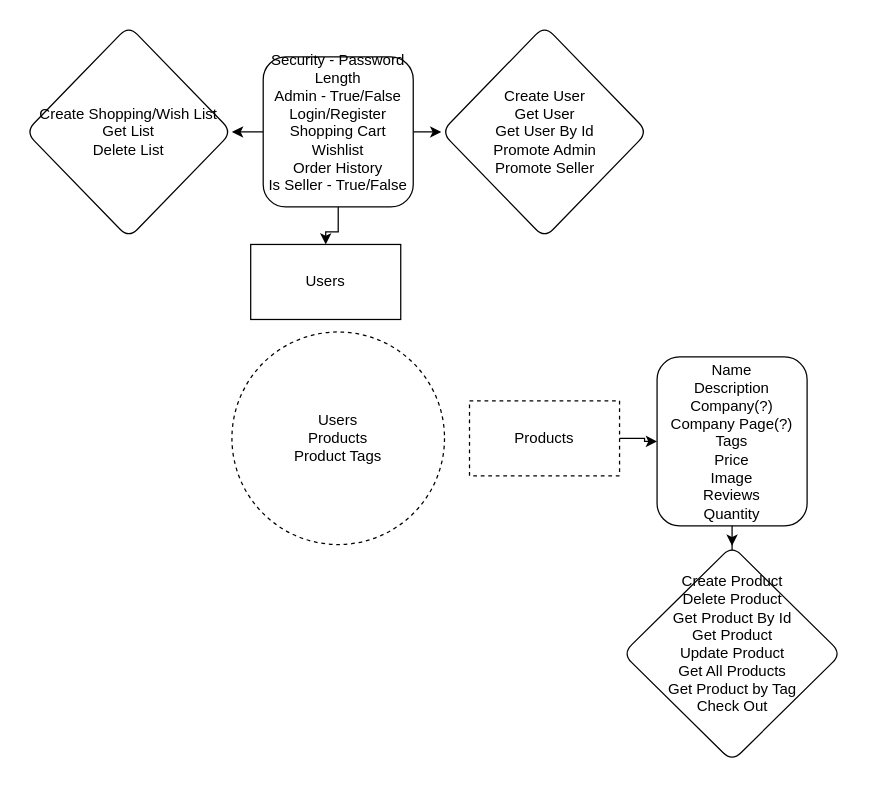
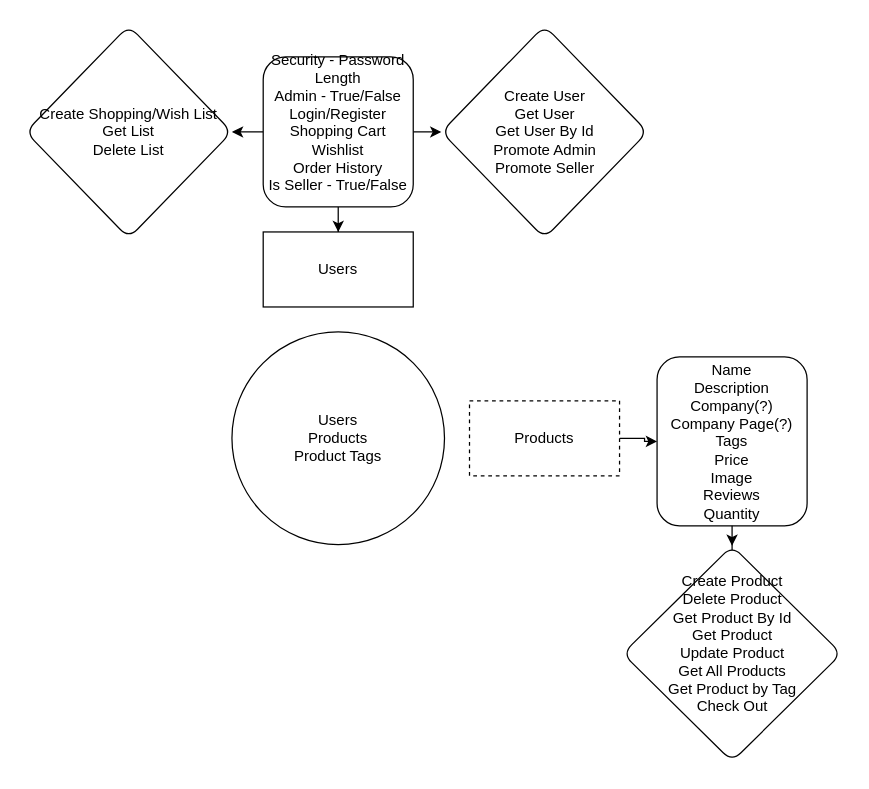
node "Users": moved (326, 282) -> (338, 269)
node "Users Products Product Tags": style dashed -> solid
